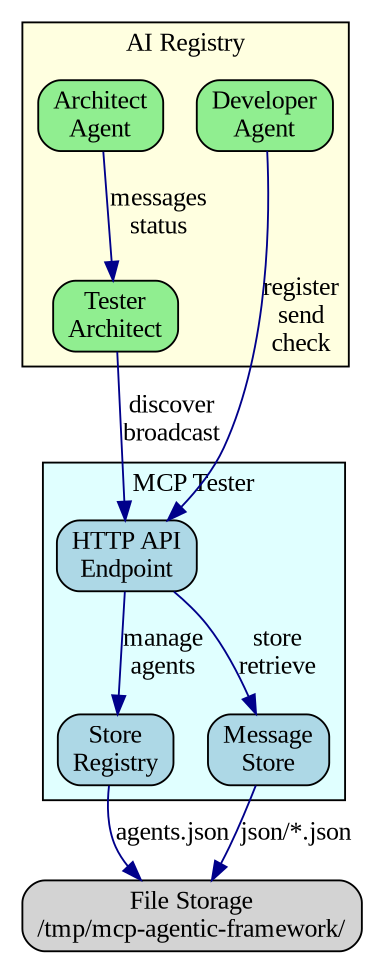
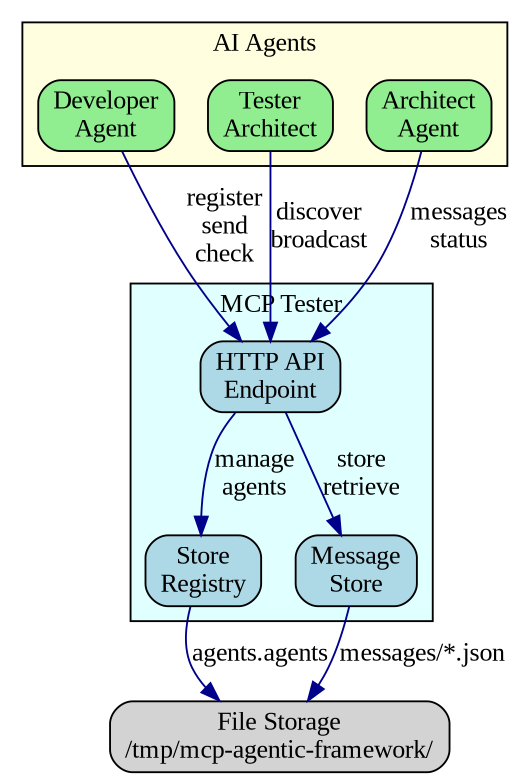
cluster "AI Registry": label "AI Registry" -> "AI Agents"
edge "Architect Agent" -> "Tester Architect": now "Architect Agent" -> "HTTP API Endpoint"
edge "Store Registry" -> "File Storage /tmp/mcp-agentic-framework/": label "agents.json" -> "agents.agents"
edge "Message Store" -> "File Storage /tmp/mcp-agentic-framework/": label "json/*.json" -> "messages/*.json"
